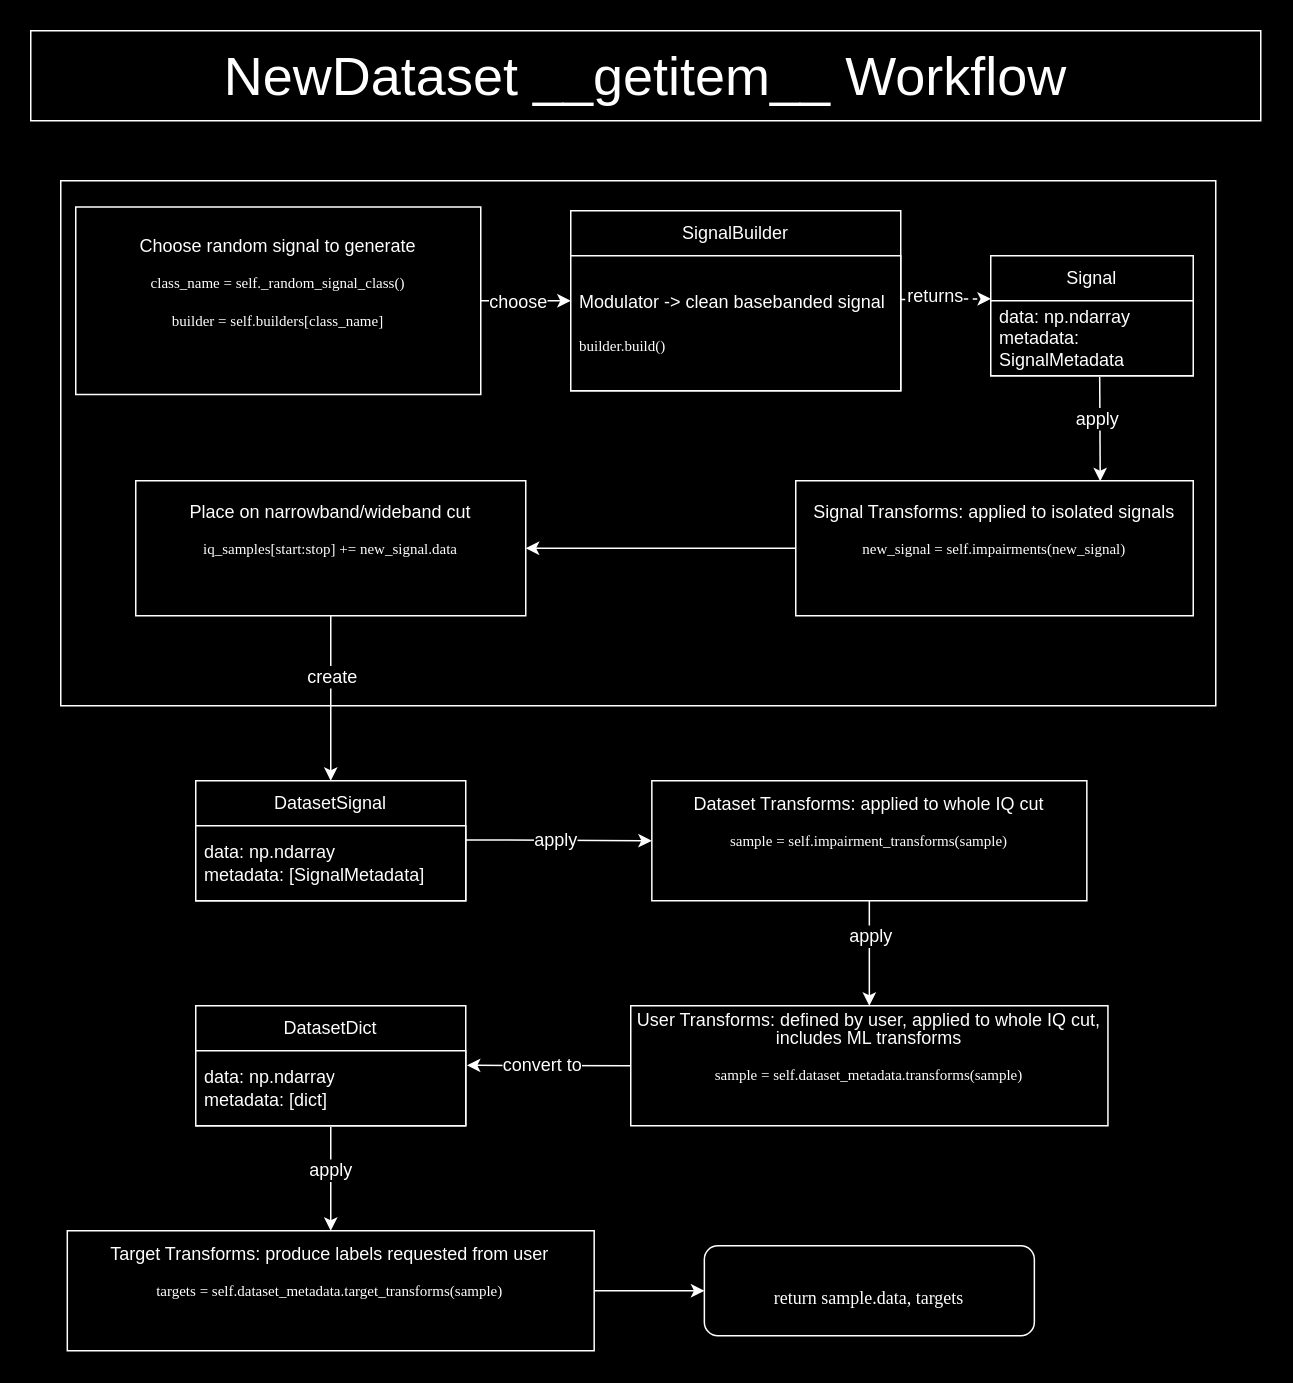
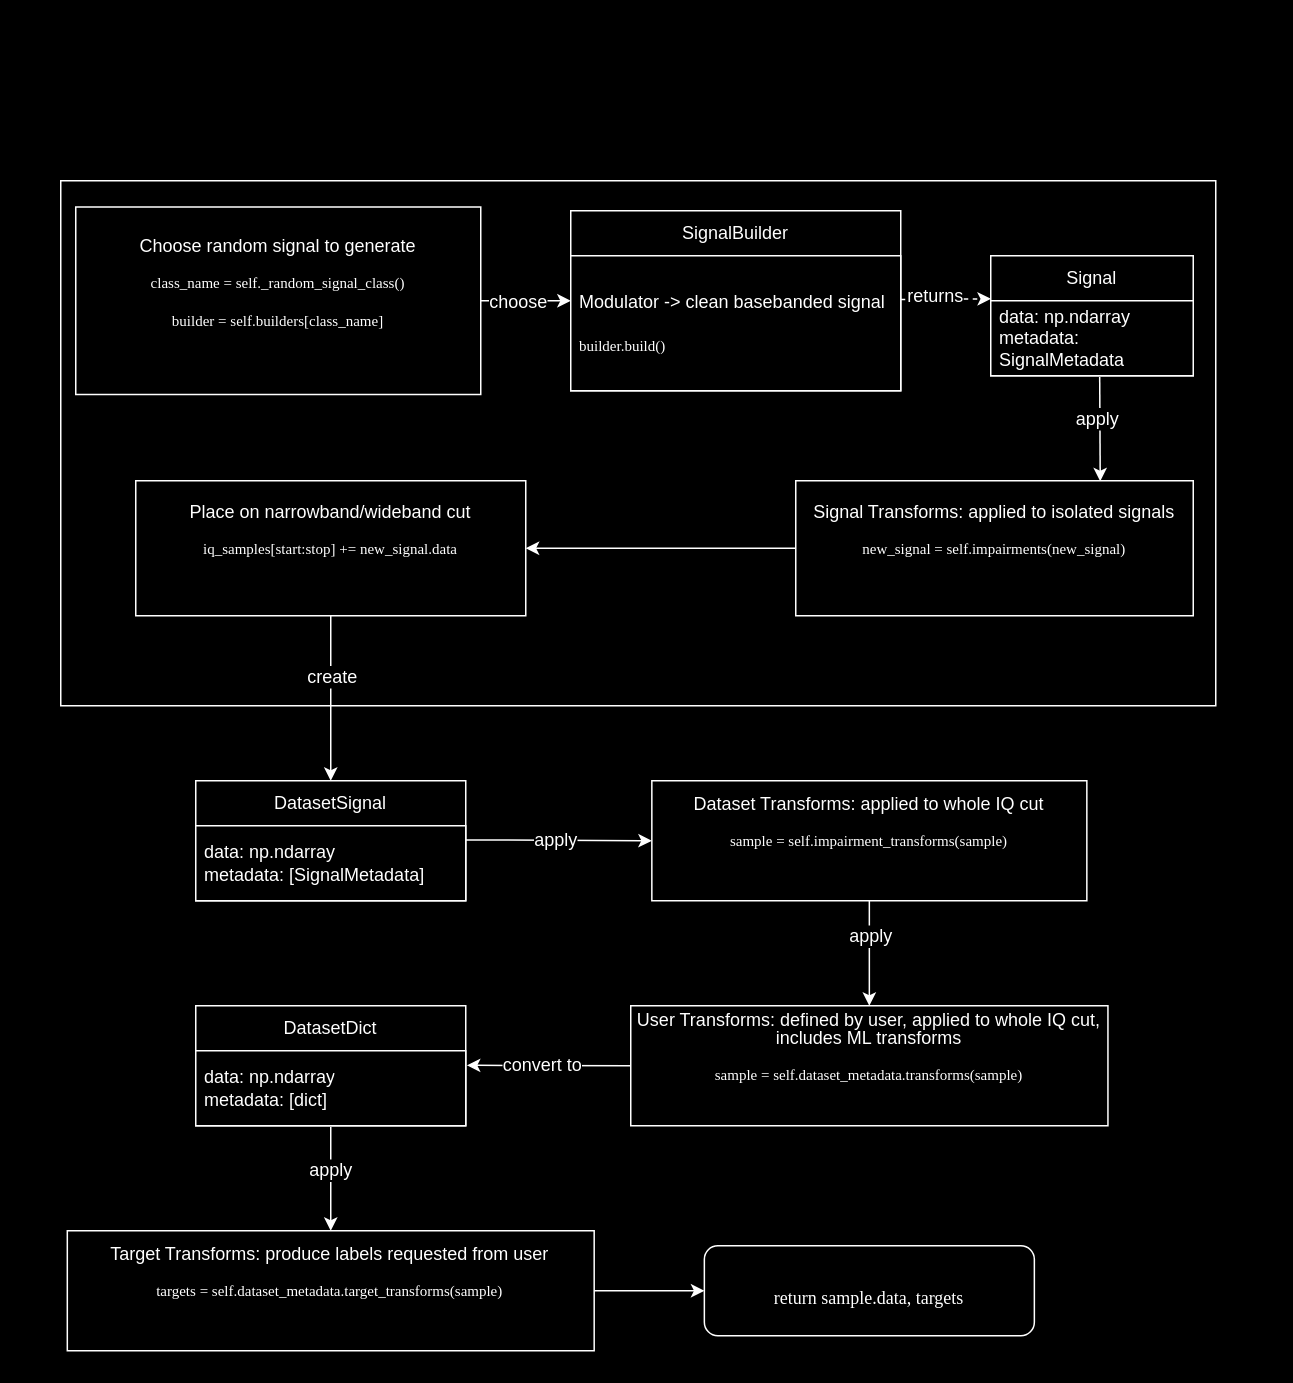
node "NewDataset __getitem__ Workflow": removed
